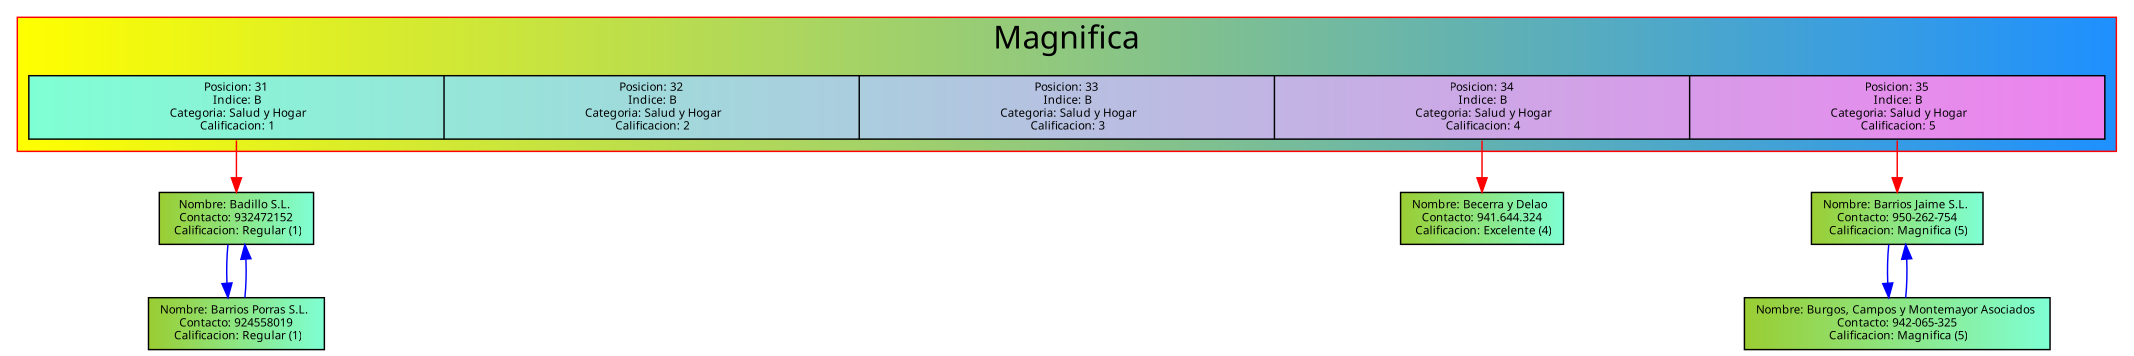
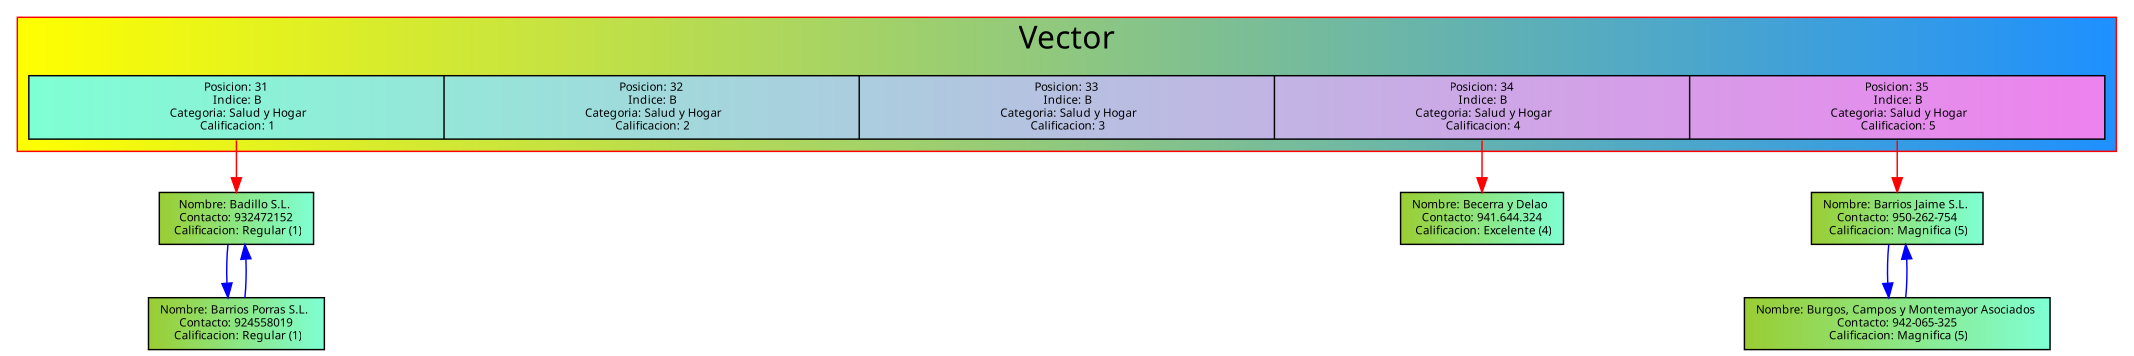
cluster "Magnifica": label "Magnifica" -> "Vector"
